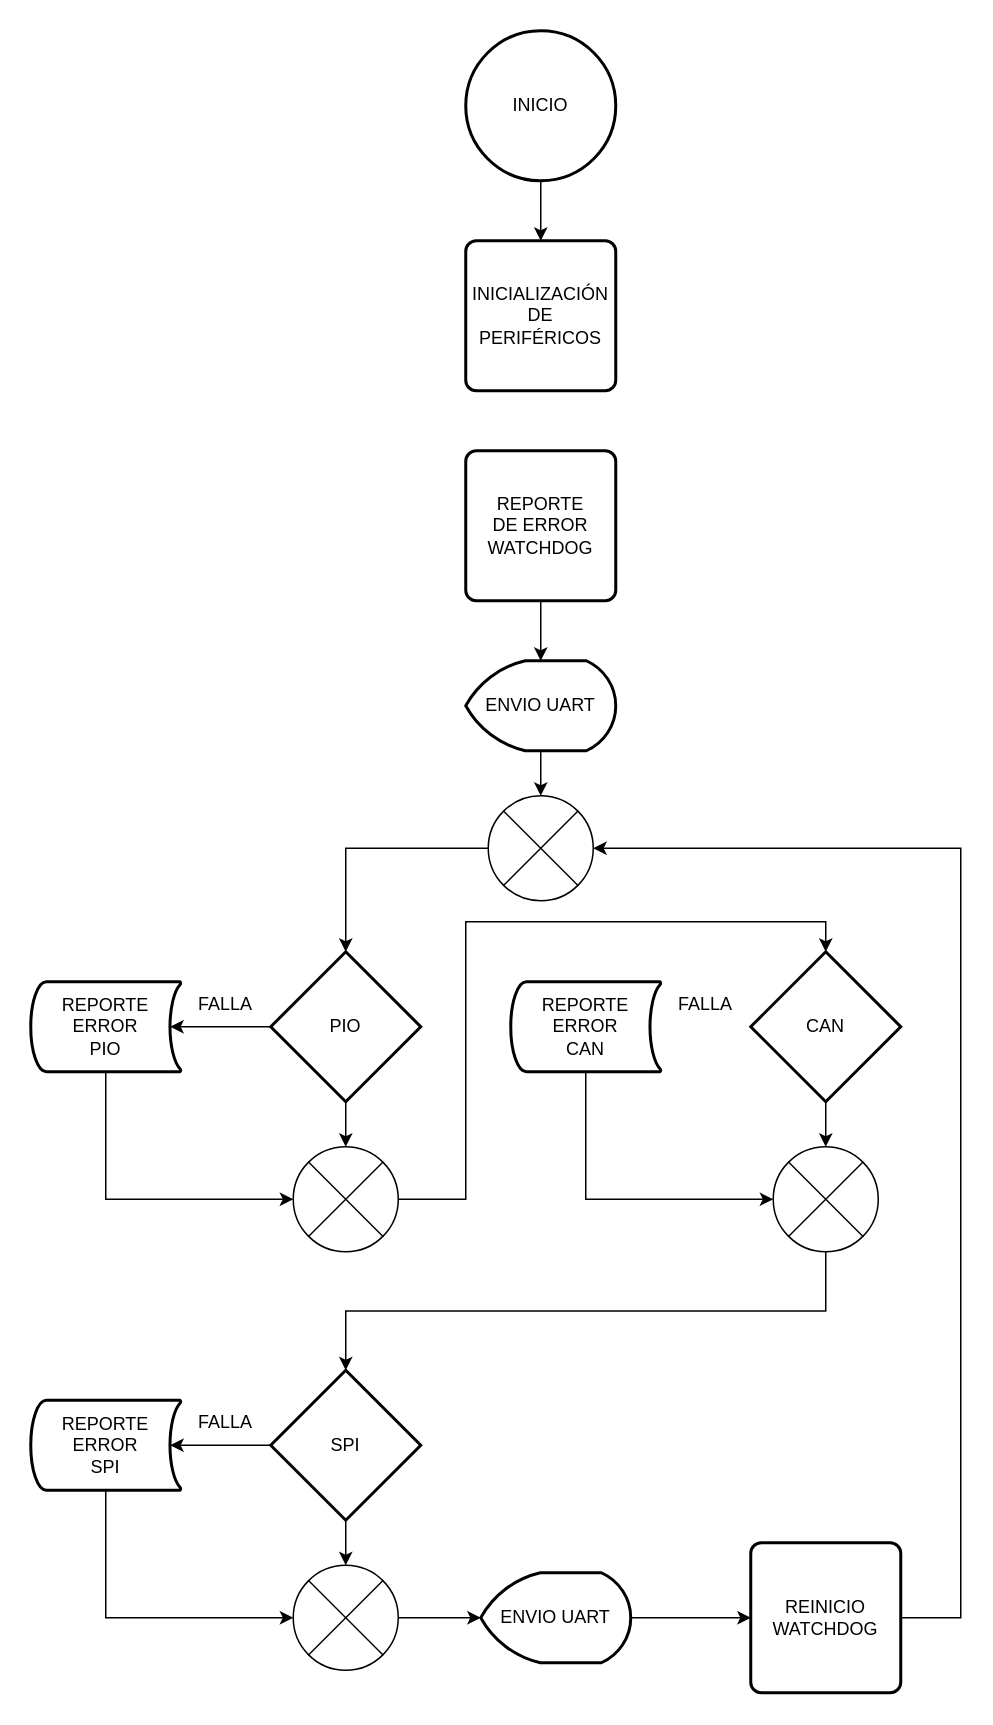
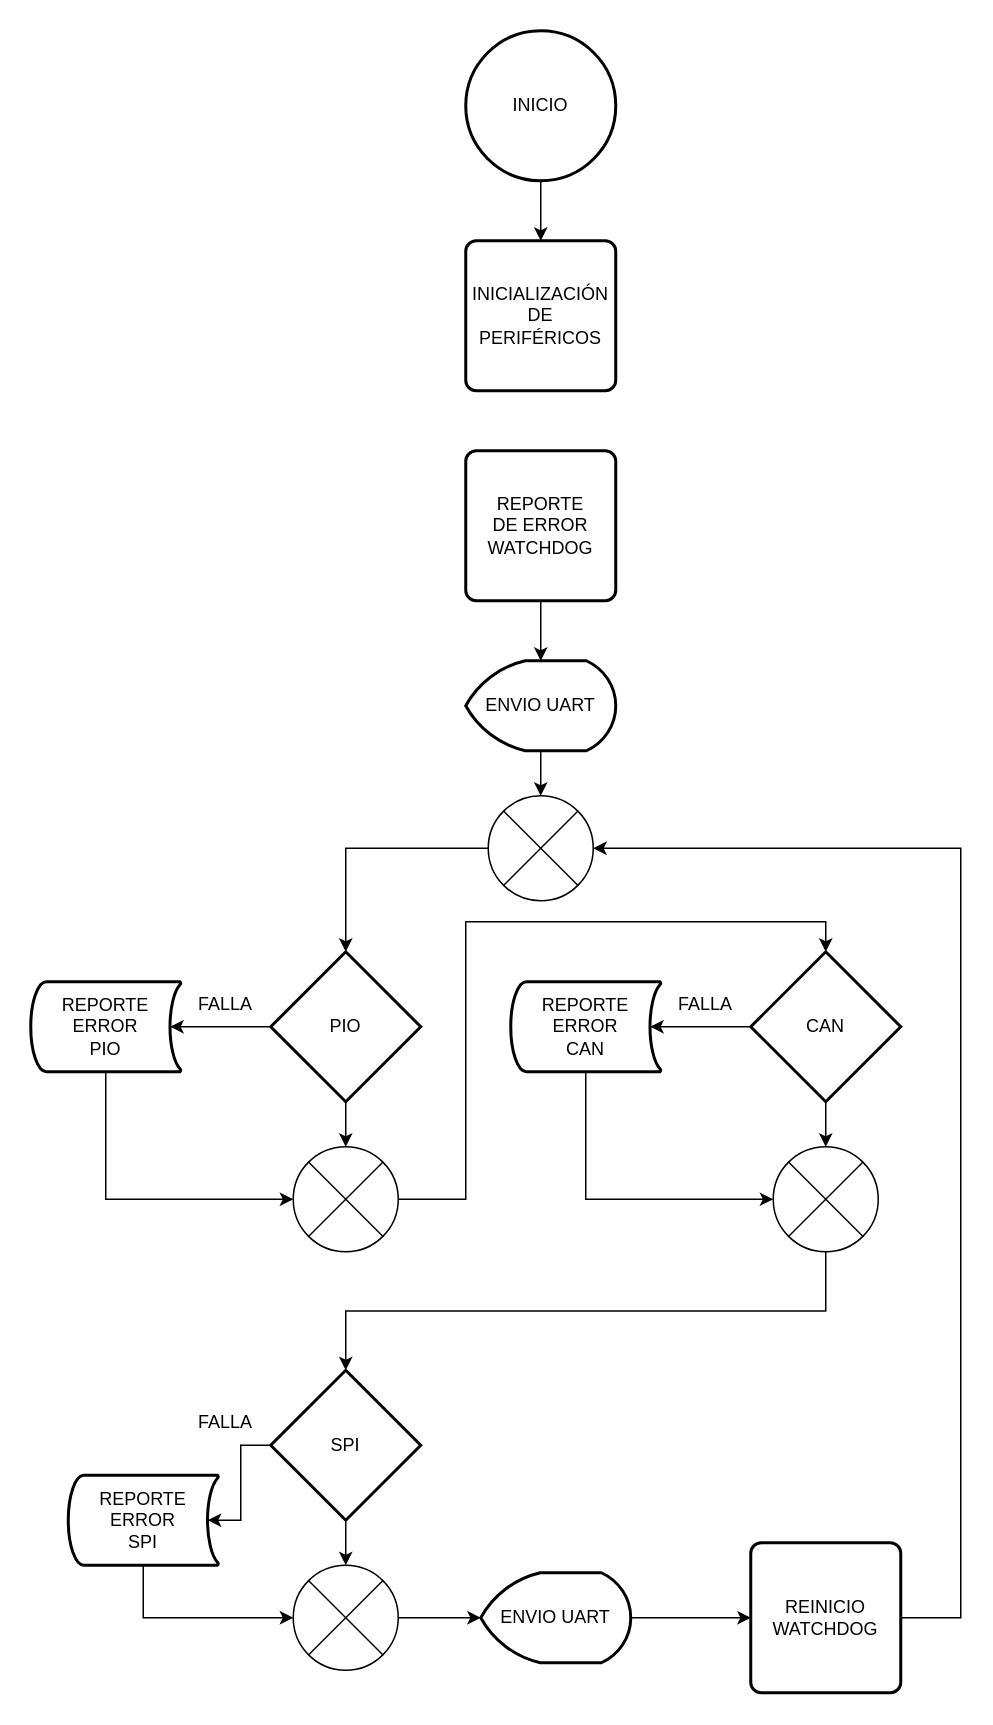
edge "CAN" -> "REPORTE ERROR CAN": added
node "REPORTE ERROR SPI": moved (106, 1445) -> (143, 1520)
